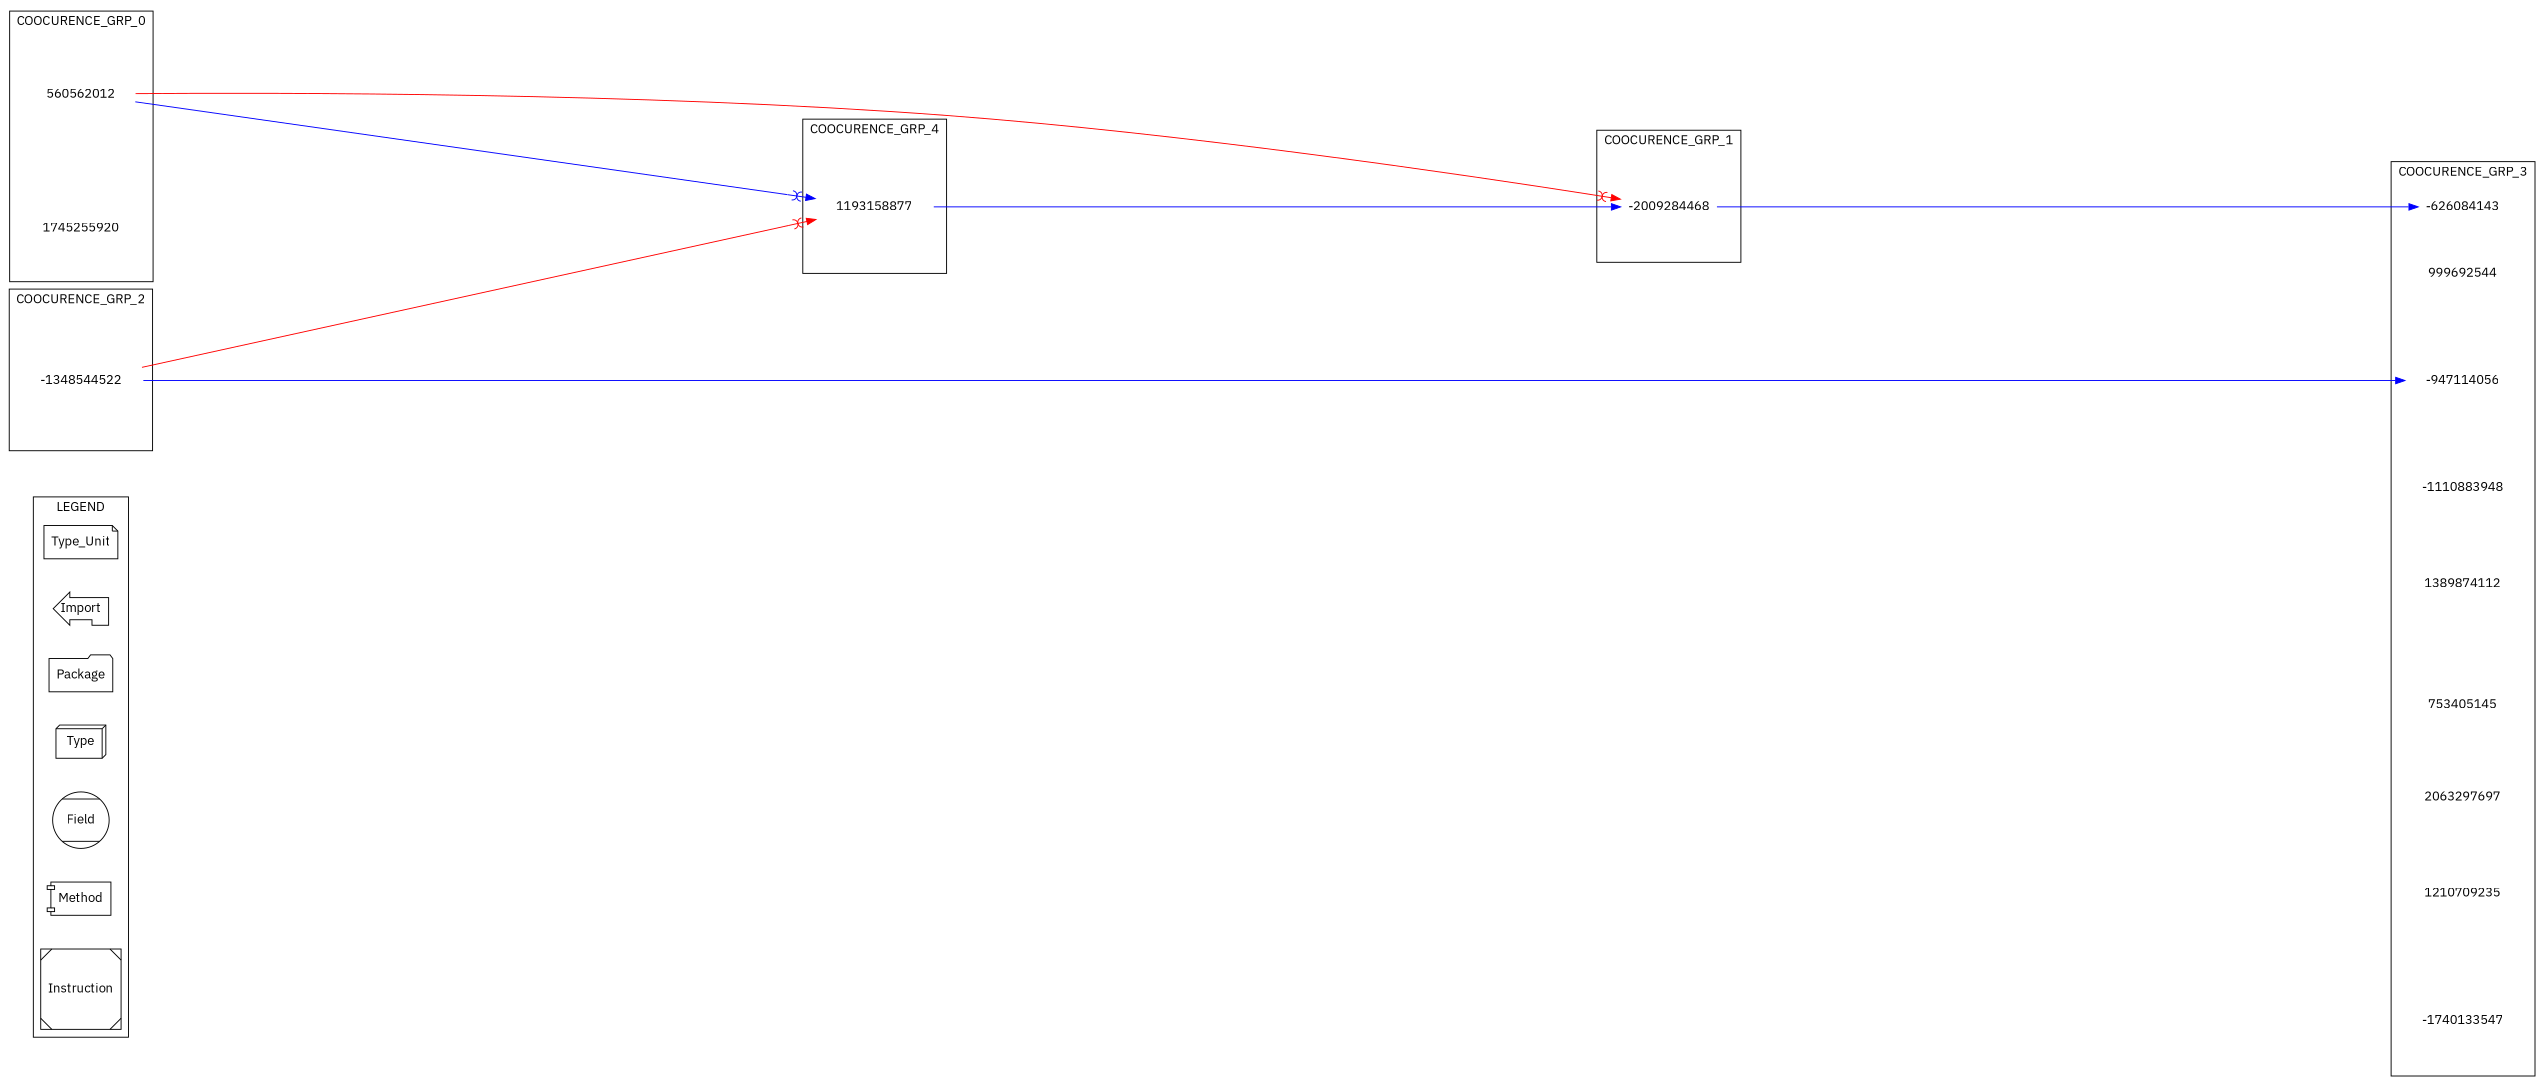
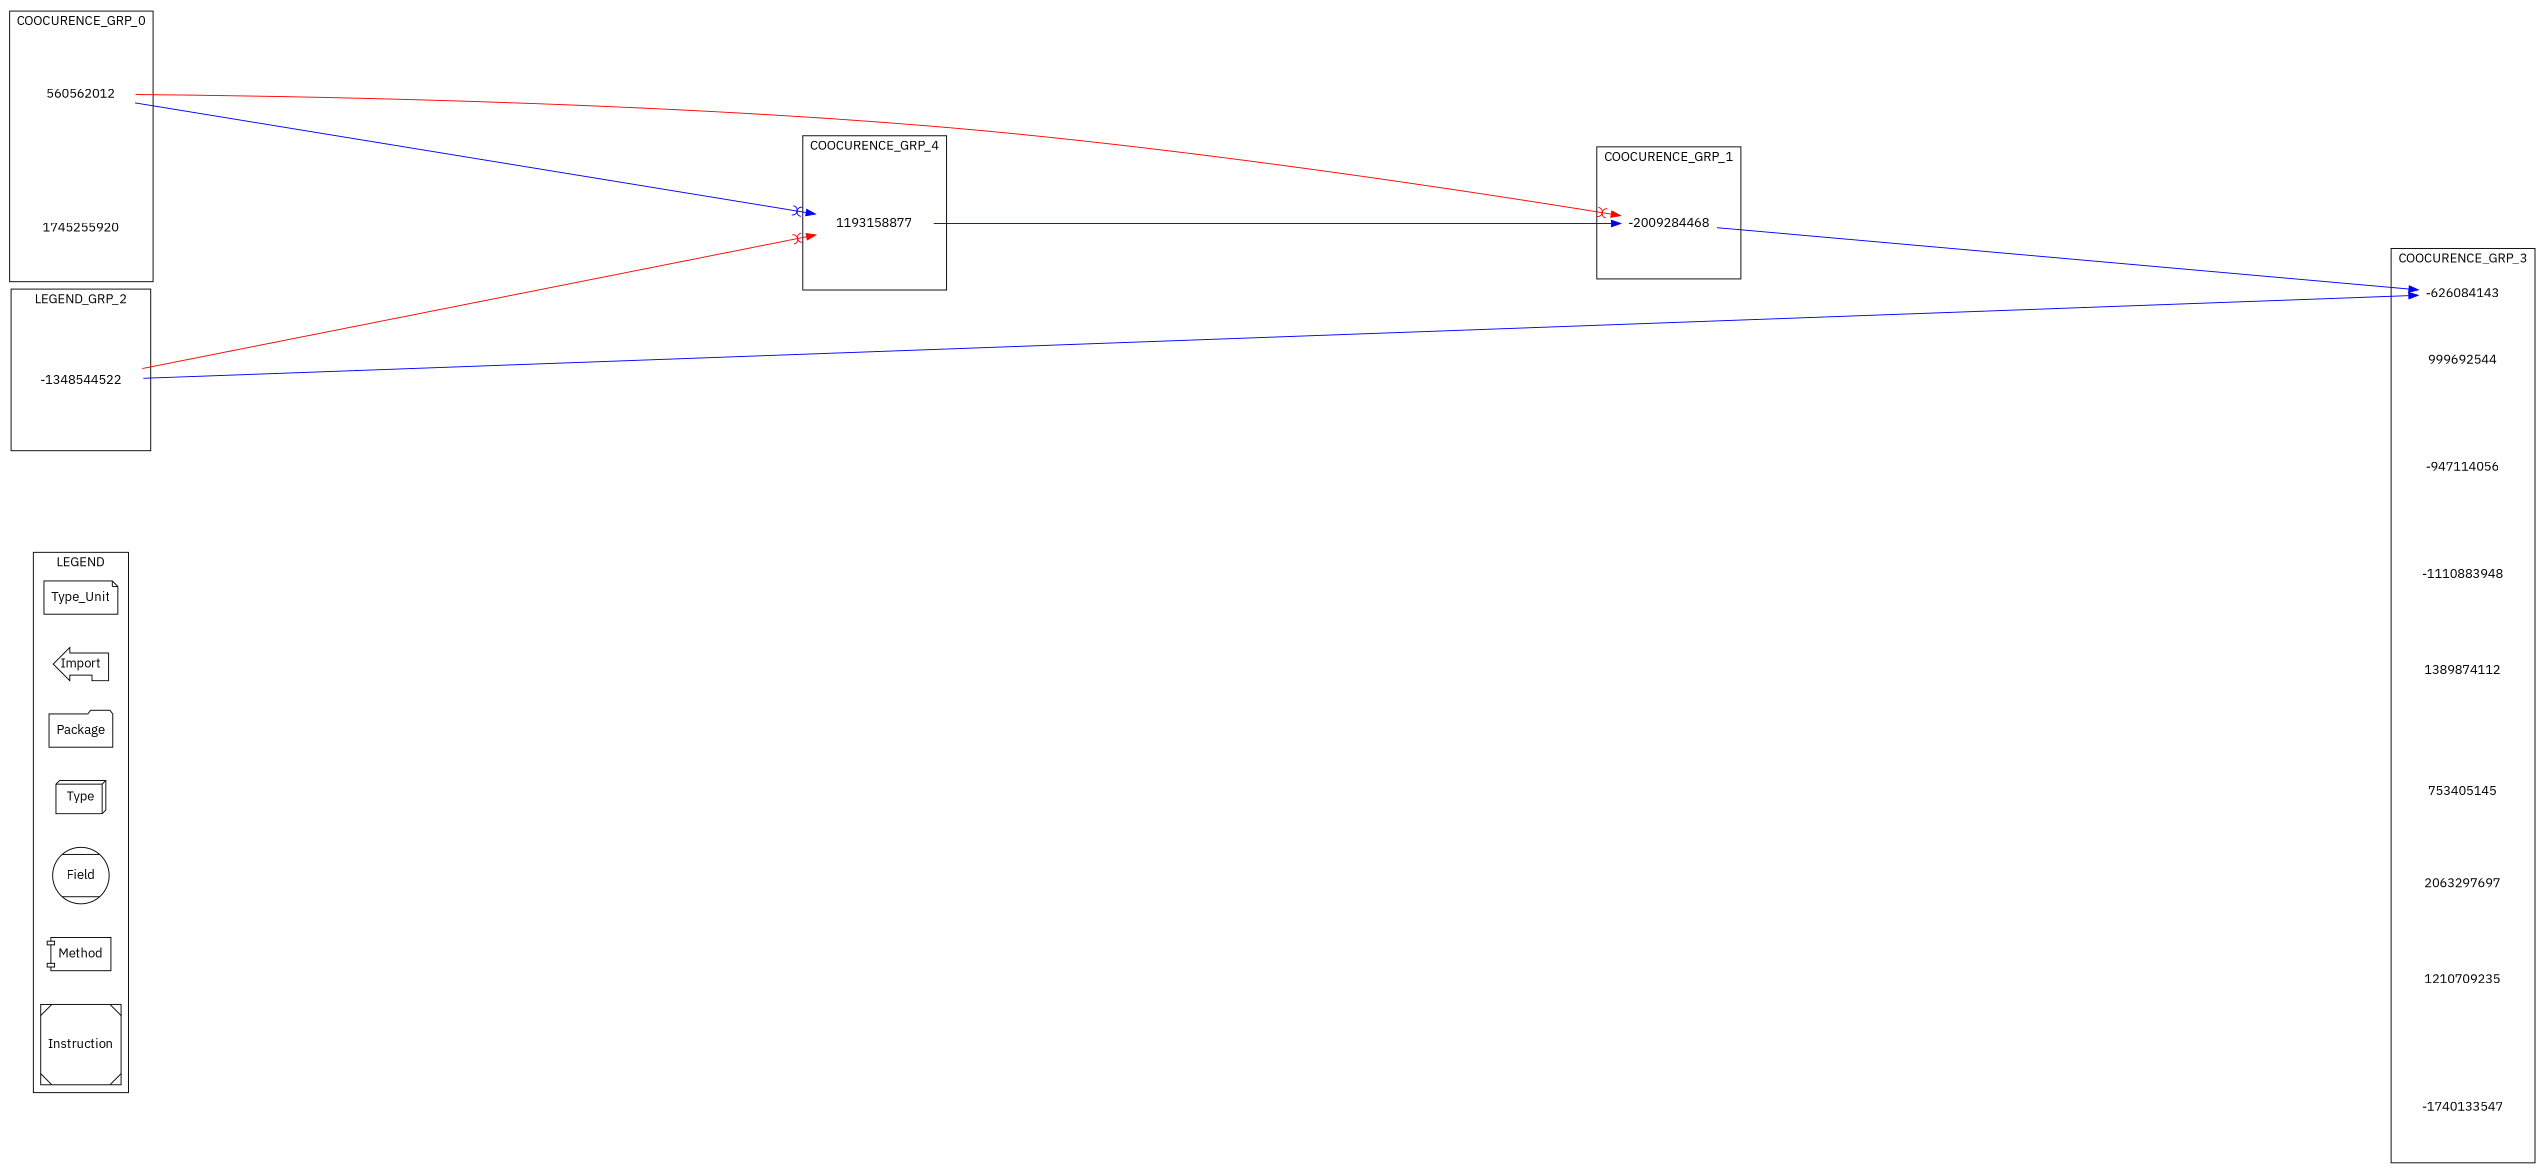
cluster "COOCURENCE_GRP_2": label "COOCURENCE_GRP_2" -> "LEGEND_GRP_2"
edge "-1348544522" -> "-947114056": now "-1348544522" -> "-626084143"
